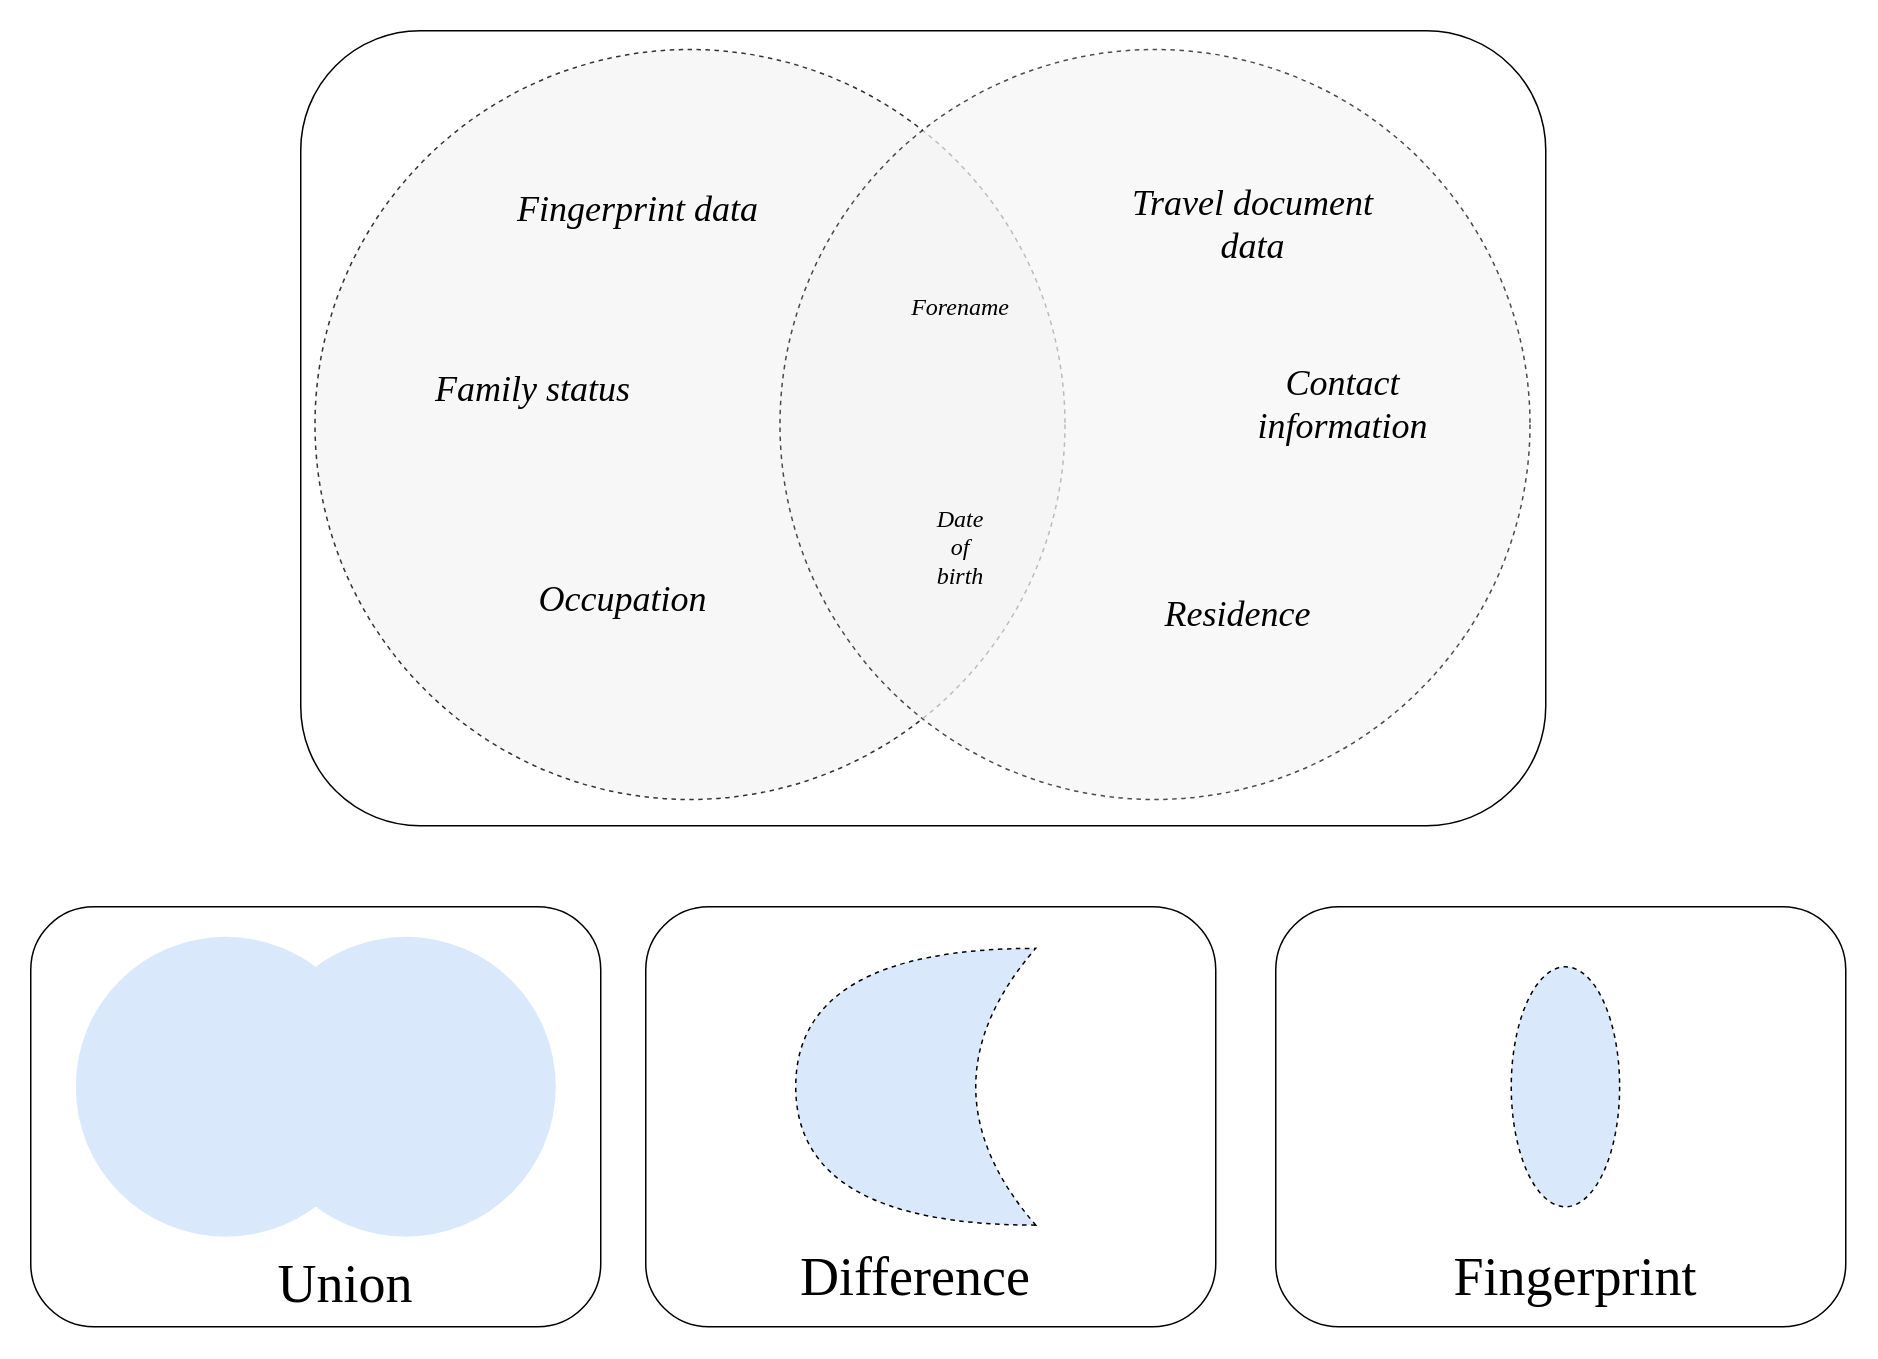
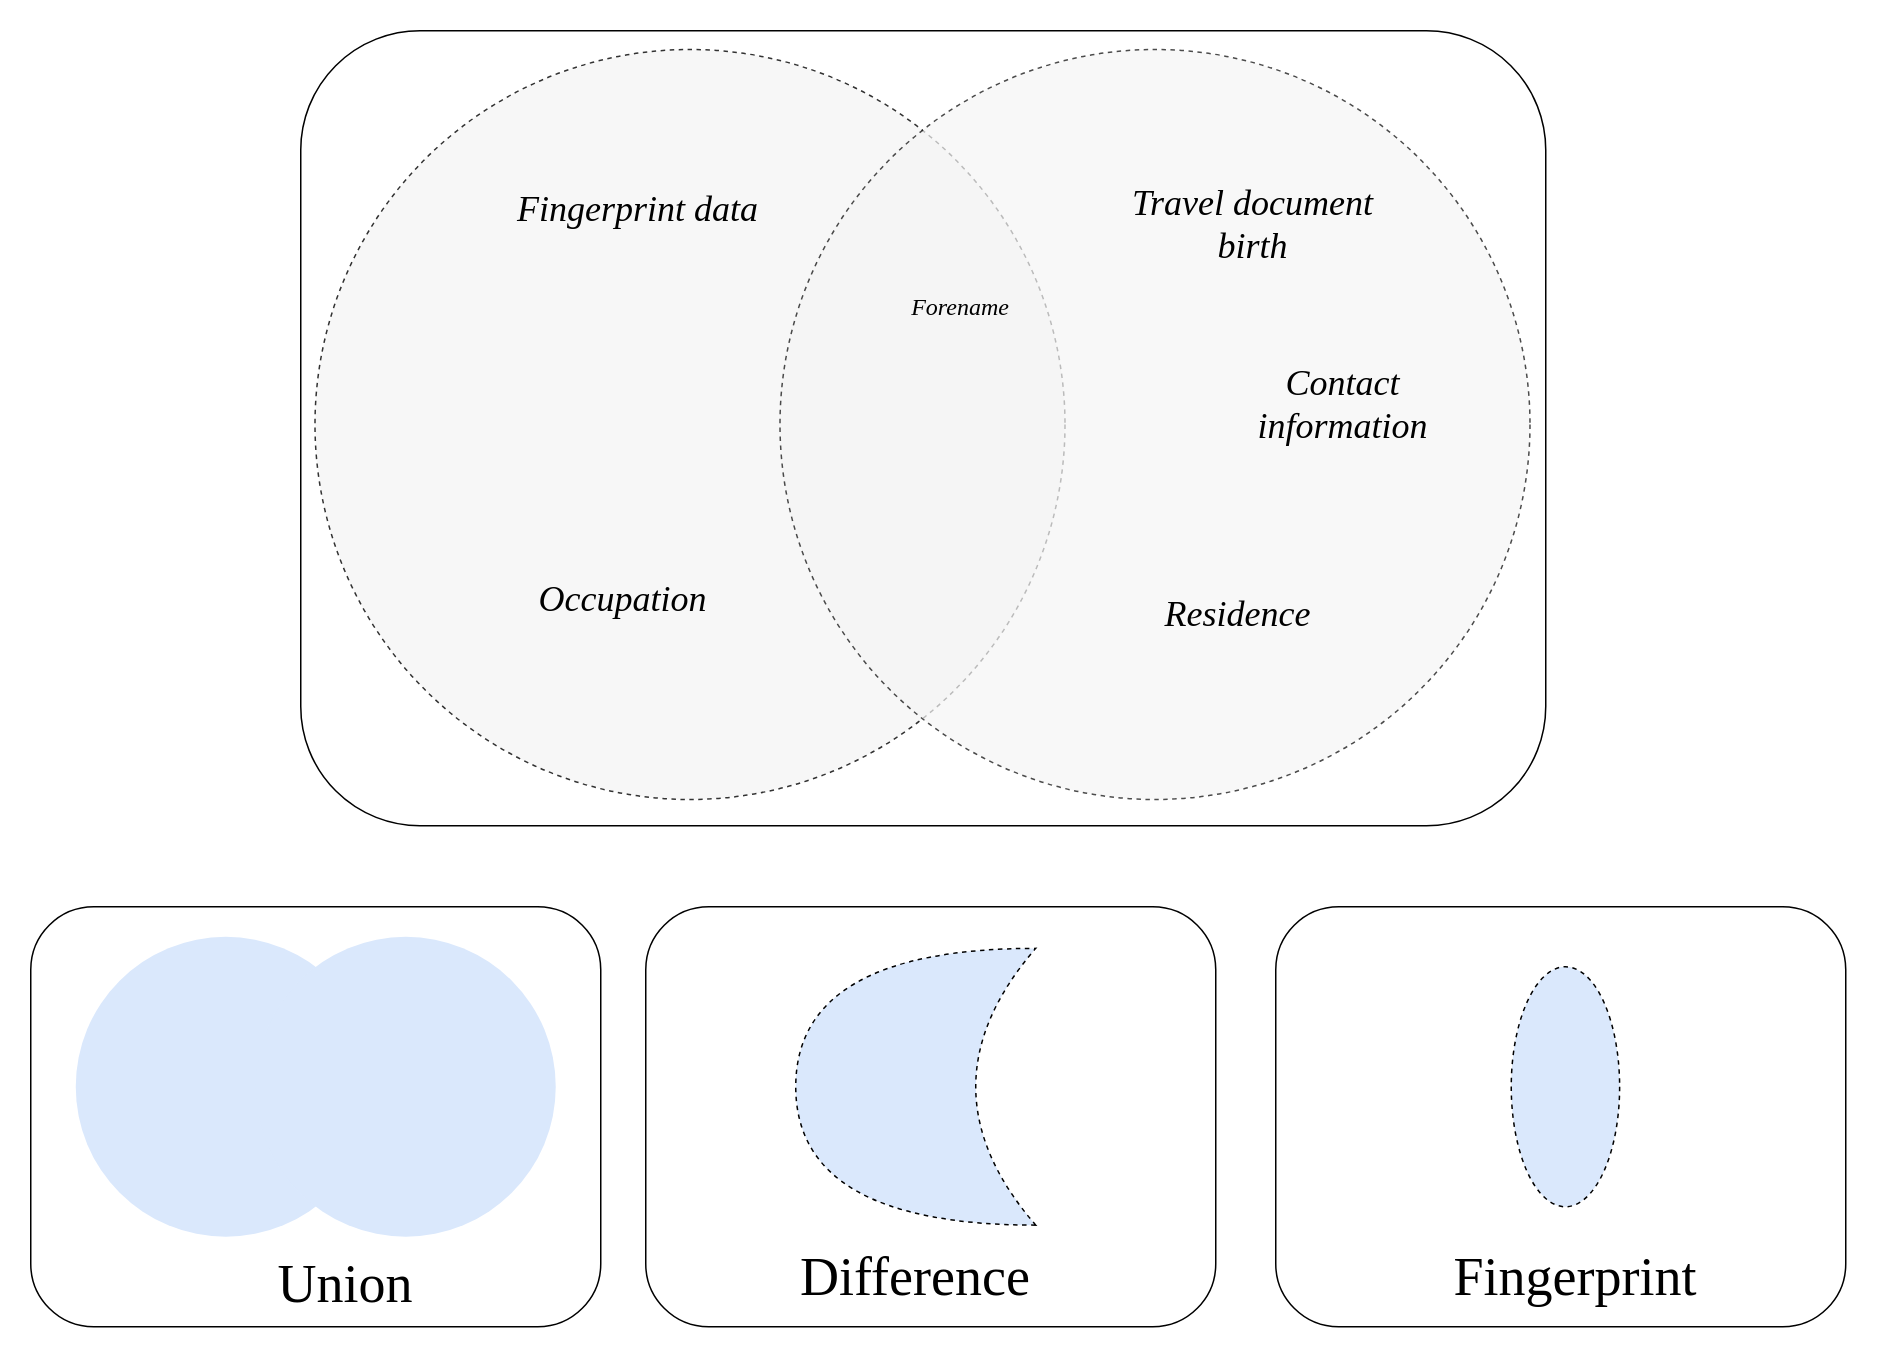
node "Travel document data": label "Travel document data" -> "Travel document birth"
node "Family status": removed
node "Date of birth": removed
